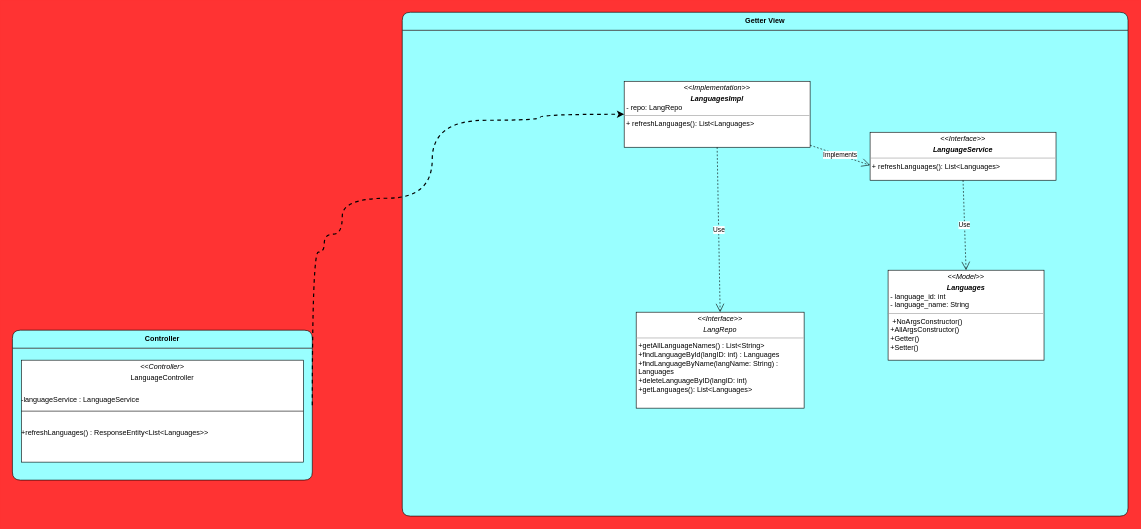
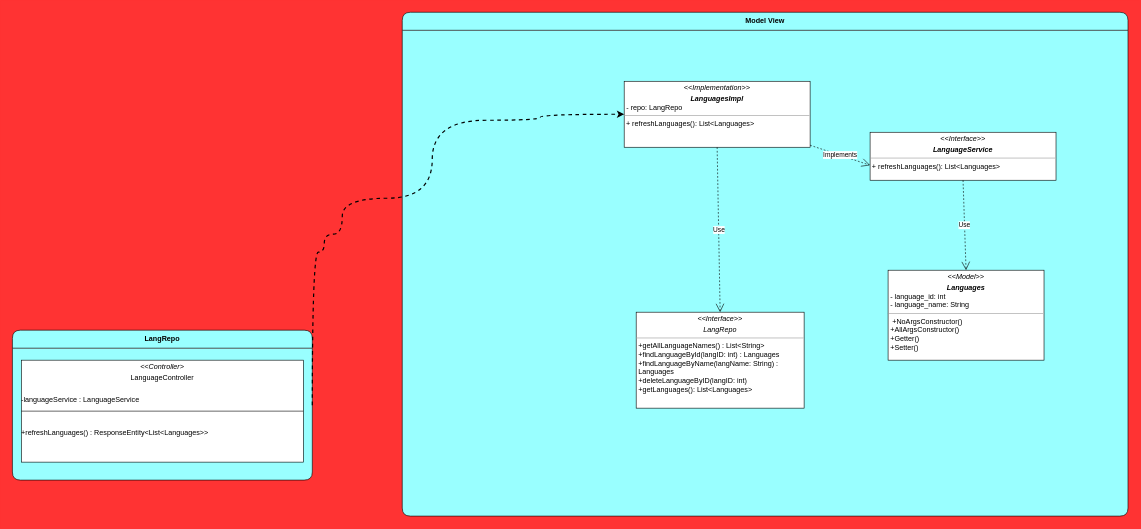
node "Getter View": label "Getter View" -> "Model View"
node "Controller": label "Controller" -> "LangRepo"
